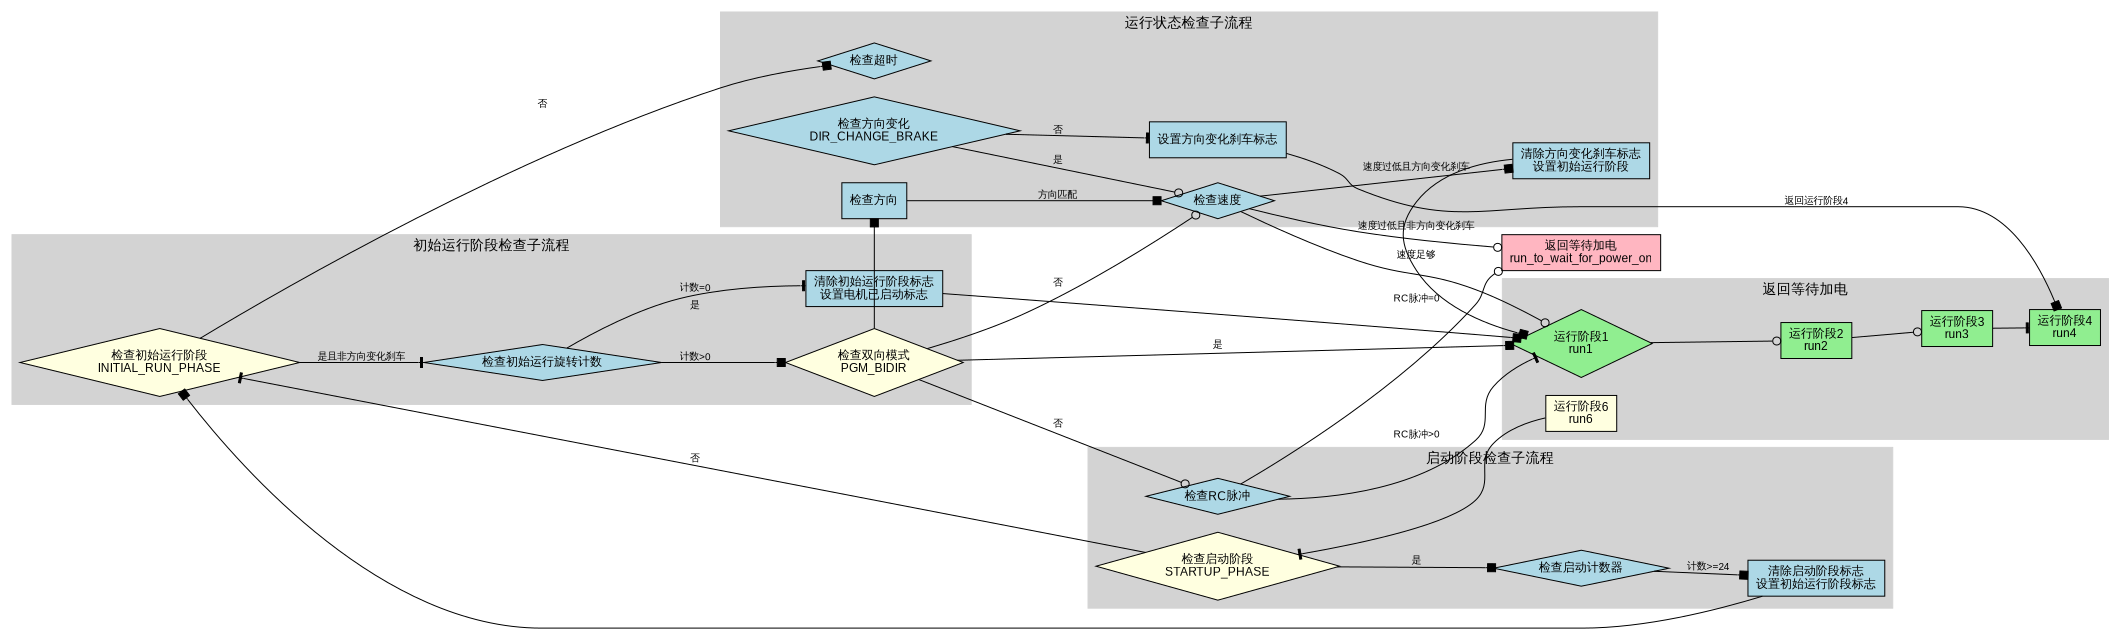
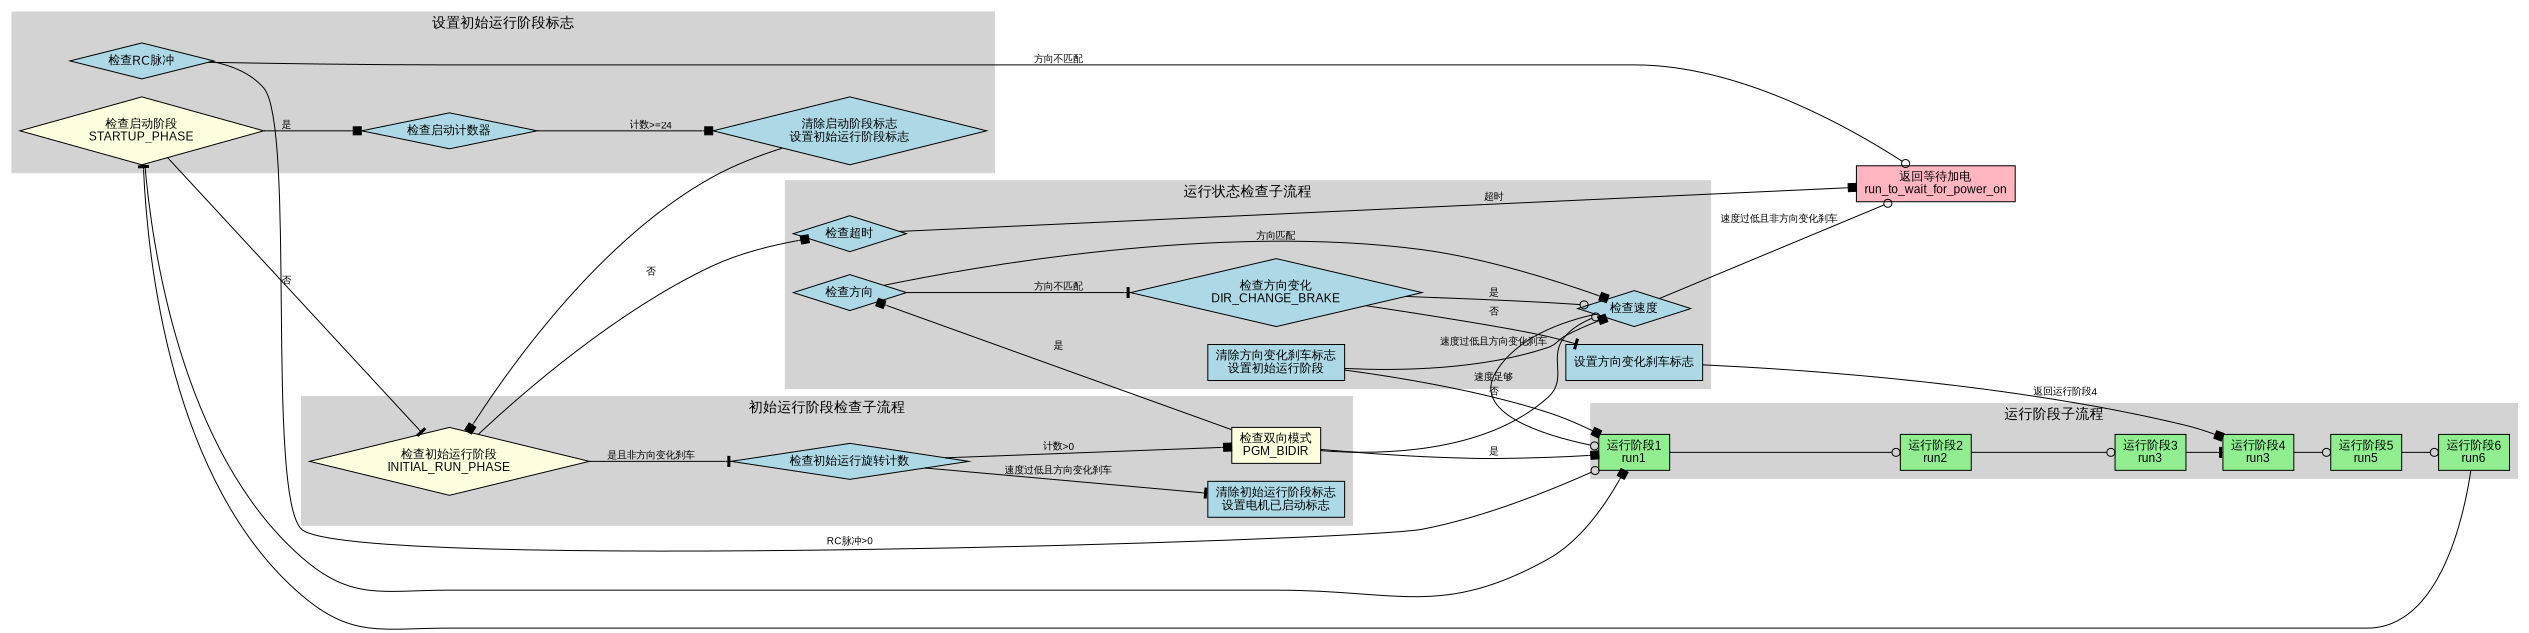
edge "检查速度" -> "清除方向变化刹车标志 设置初始运行阶段": reversed
node "检查方向": shape box -> diamond
edge "检查超时" -> "返回等待加电 run_to_wait_for_power_on": added, label "超时"
edge "检查初始运行旋转计数" -> "清除初始运行阶段标志 设置电机已启动标志": label "计数=0" -> "速度过低且方向变化刹车"
cluster "返回等待加电": label "返回等待加电" -> "运行阶段子流程"
edge "检查方向" -> "检查方向变化 DIR_CHANGE_BRAKE": added, label "方向不匹配"
edge "检查RC脉冲" -> "返回等待加电 run_to_wait_for_power_on": label "RC脉冲=0" -> "方向不匹配"
edge "清除初始运行阶段标志 设置电机已启动标志" -> "运行阶段1 run1": now "检查启动阶段 STARTUP_PHASE" -> "运行阶段1 run1"
node "运行阶段4 run4": label "运行阶段4 run4" -> "运行阶段4 run3"
node "运行阶段1 run1": shape diamond -> box
node "检查双向模式 PGM_BIDIR": shape diamond -> box
node "运行阶段6 run6": fillcolor lightyellow -> lightgreen
edge "检查双向模式 PGM_BIDIR" -> "检查RC脉冲": removed, label "否"
node "运行阶段5 run5": added
cluster "启动阶段检查子流程": label "启动阶段检查子流程" -> "设置初始运行阶段标志"
edge "检查RC脉冲" -> "运行阶段1 run1": arrowhead tee -> odot
node "清除启动阶段标志 设置初始运行阶段标志": shape box -> diamond
